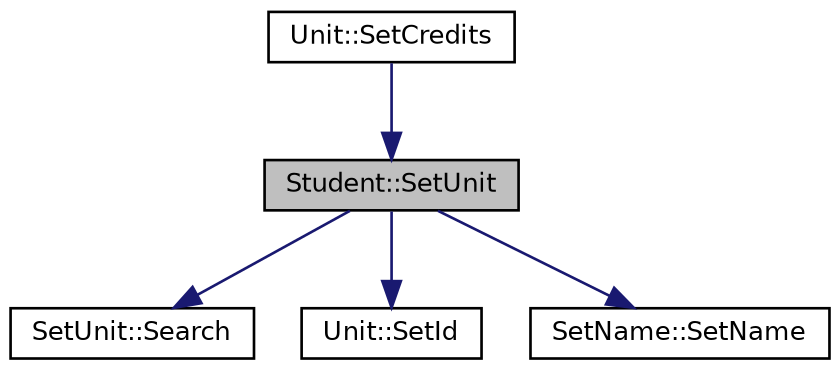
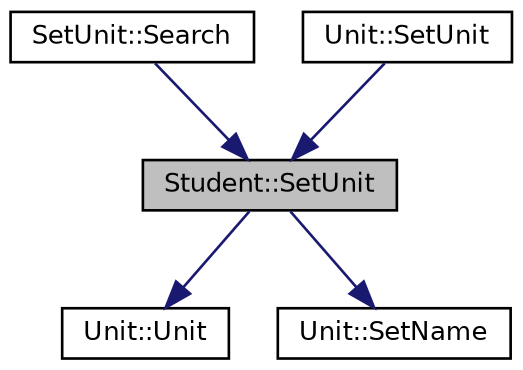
node "Unit::SetCredits": label "Unit::SetCredits" -> "Unit::SetUnit"
edge "Student::SetUnit" -> "SetUnit::Search": reversed
node "Unit::SetId": label "Unit::SetId" -> "Unit::Unit"
node "SetName::SetName": label "SetName::SetName" -> "Unit::SetName"
